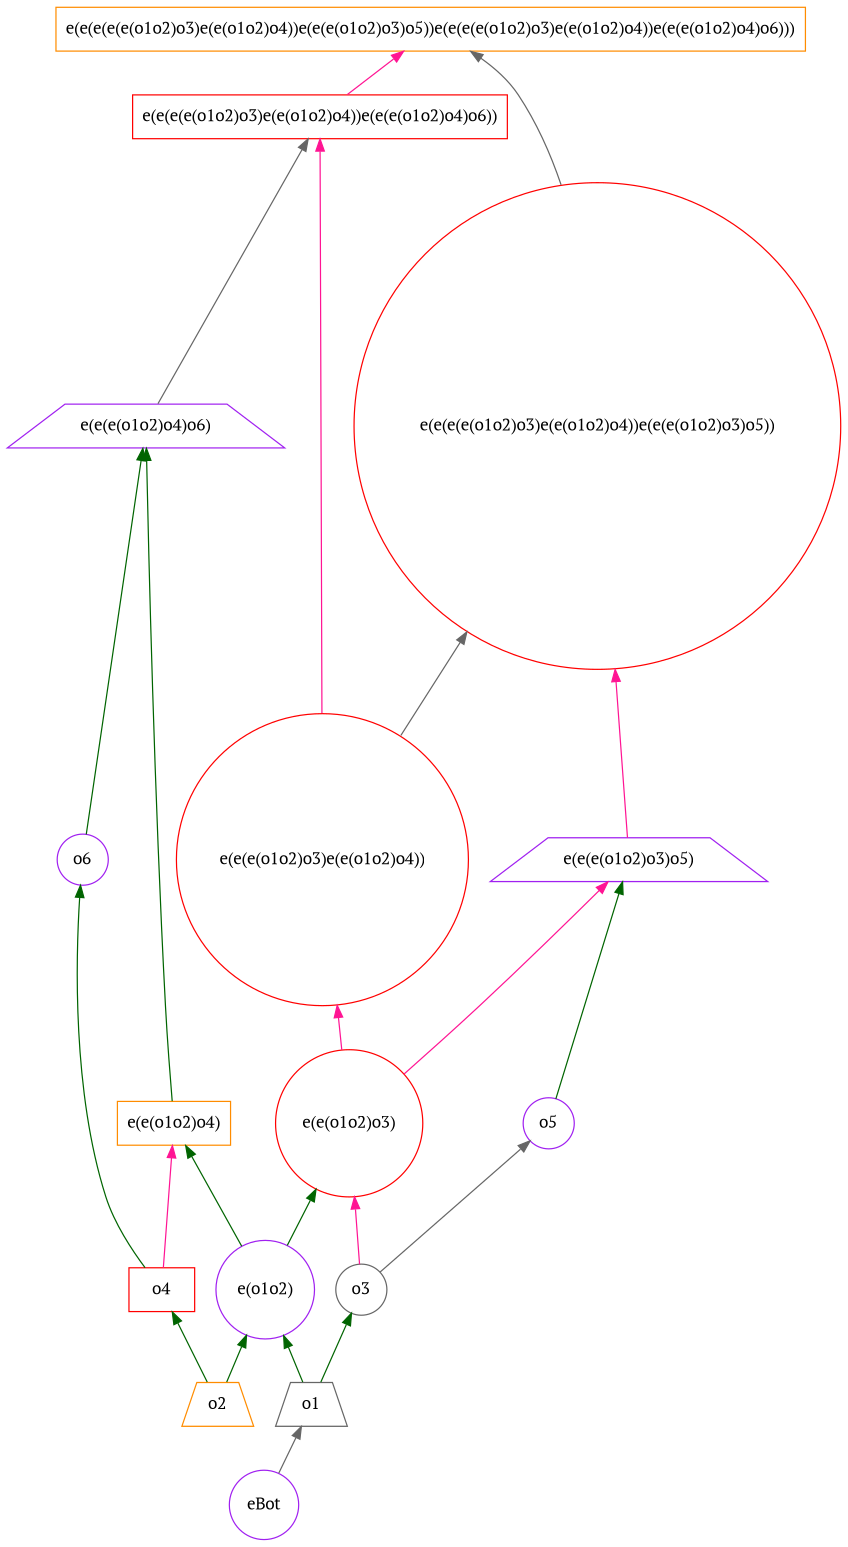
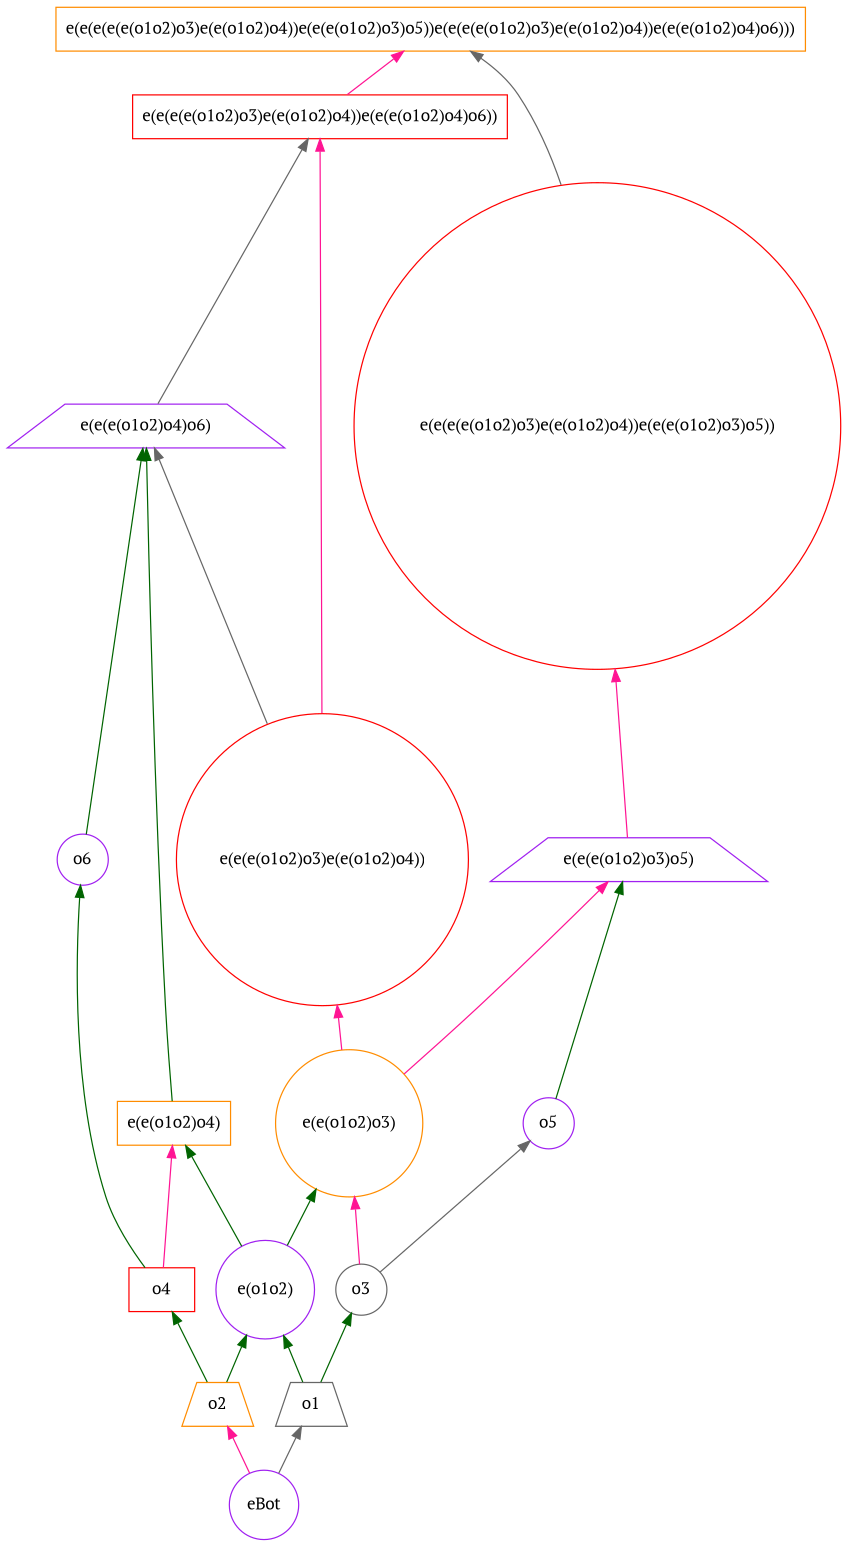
edge "e(e(e(o1o2)o3)e(e(o1o2)o4))" -> "e(e(e(e(o1o2)o3)e(e(o1o2)o4))e(e(e(o1o2)o3)o5))": now "e(e(e(o1o2)o3)e(e(o1o2)o4))" -> "e(e(e(o1o2)o4)o6)"
node "e(e(o1o2)o3)": color red -> darkorange
edge "eBot" -> "o2": added
